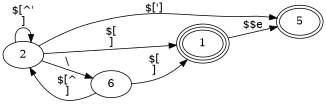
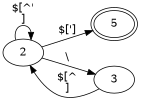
node "1": removed
node "6": label "6" -> "3"
